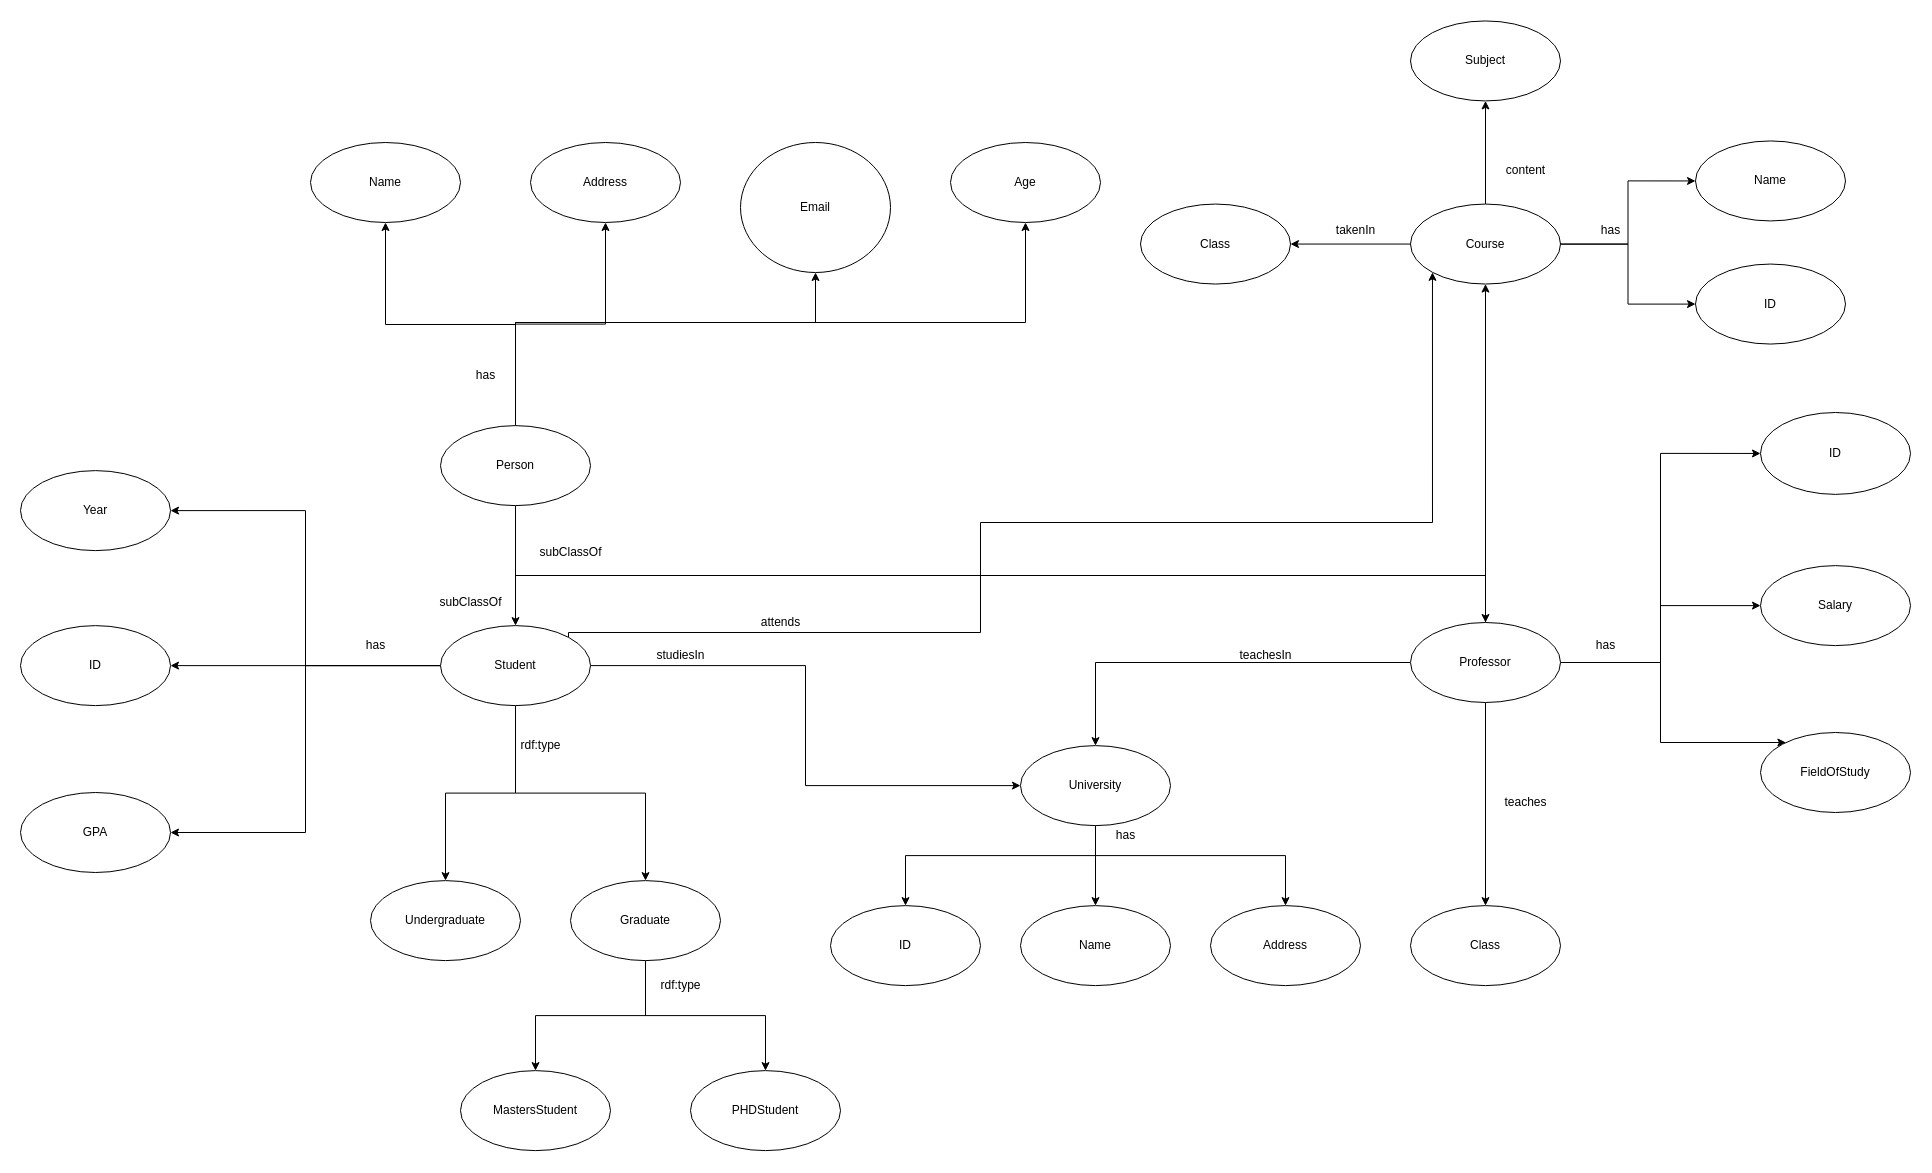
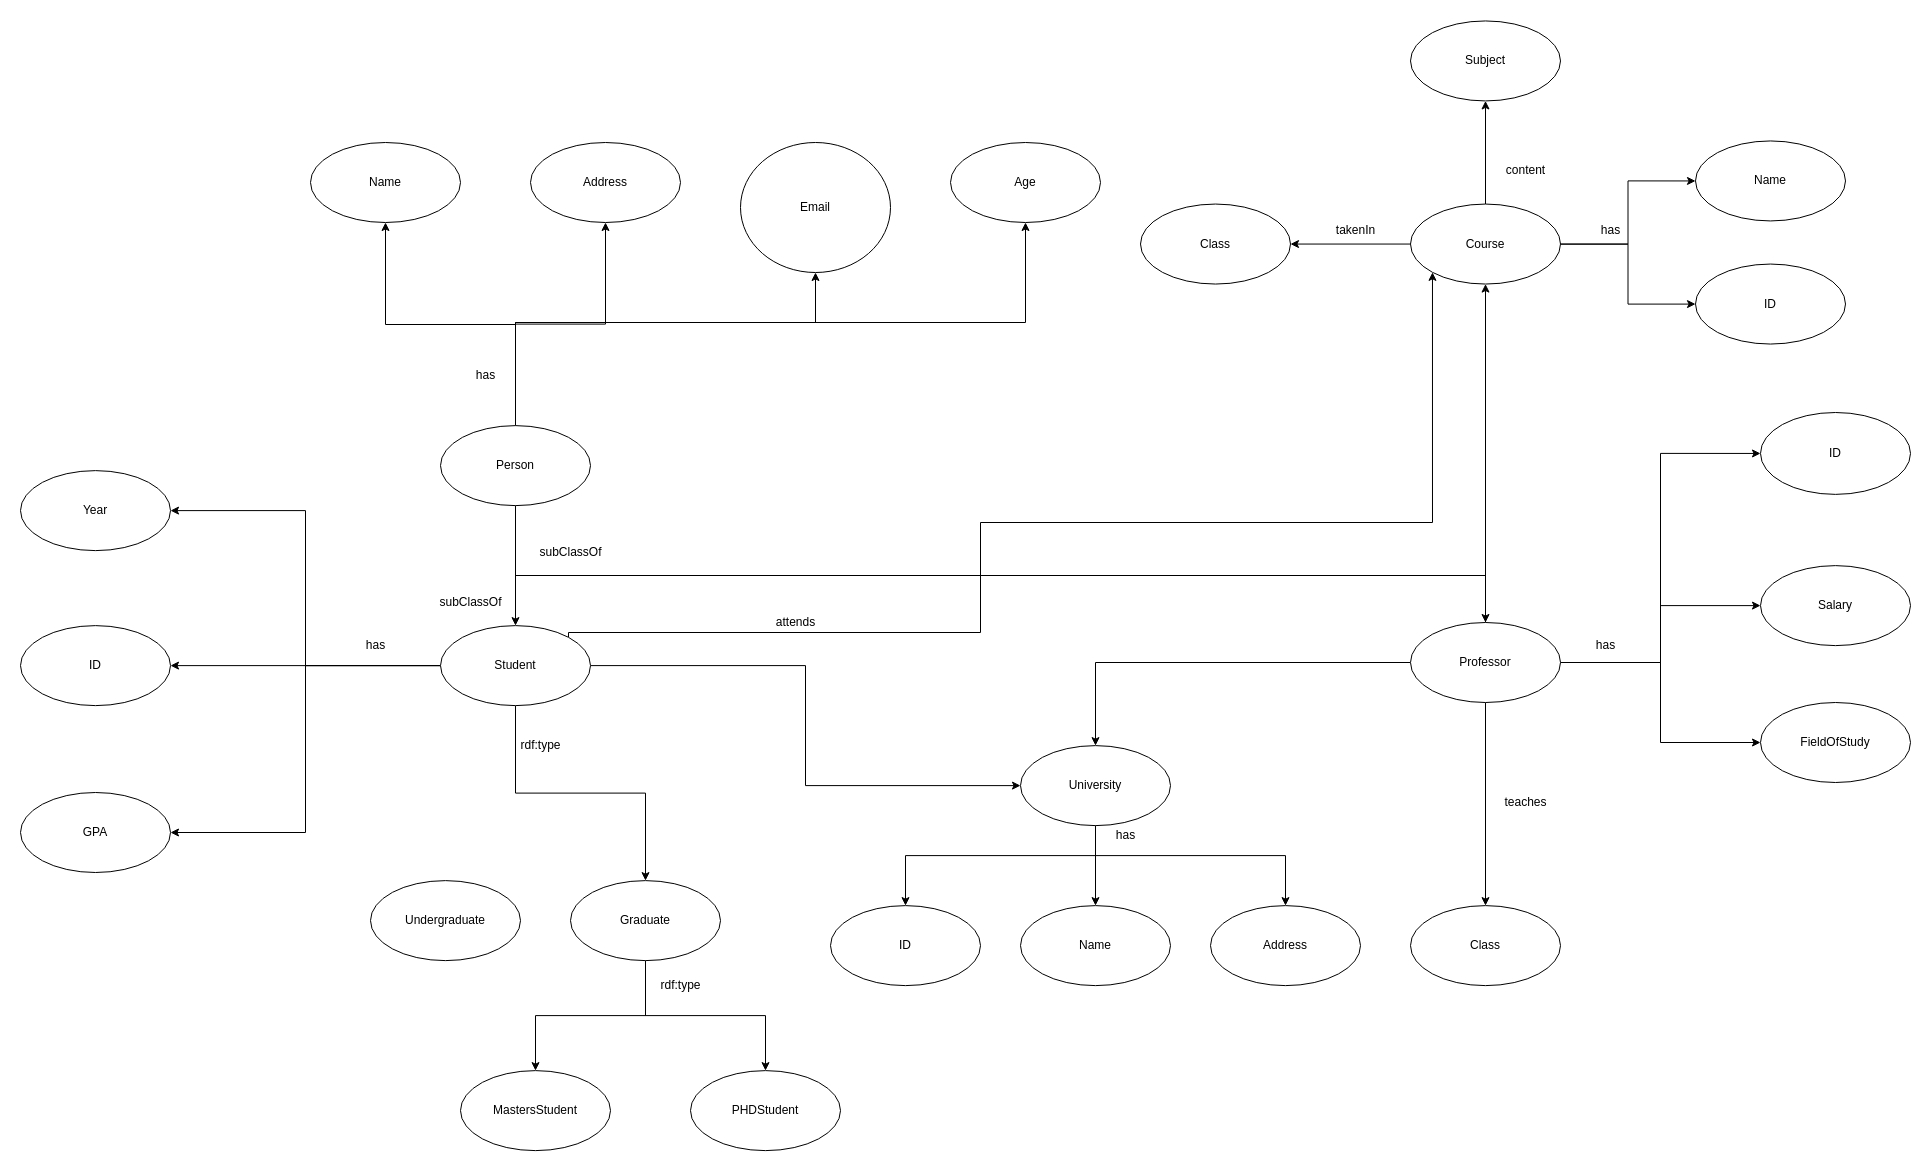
node "attends": moved (781, 623) -> (796, 623)
node "studiesIn": removed
node "teachesIn": removed
node "FieldOfStudy": moved (1836, 773) -> (1836, 743)
edge "Student" -> "Undergraduate": removed
